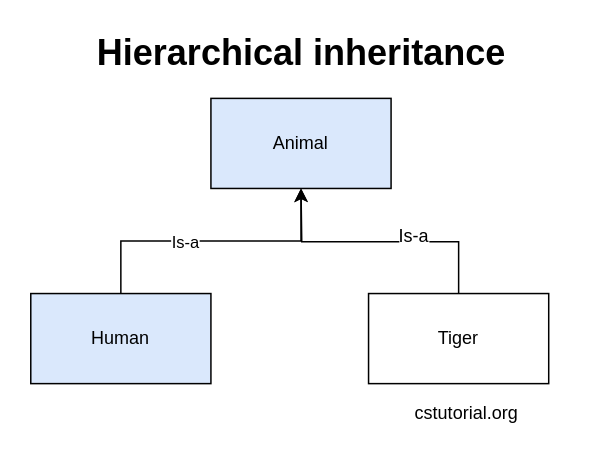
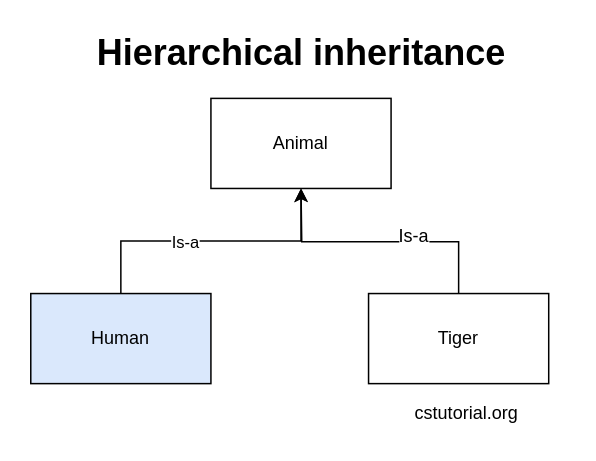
node "Animal": fillcolor #dae8fc -> #ffffff
